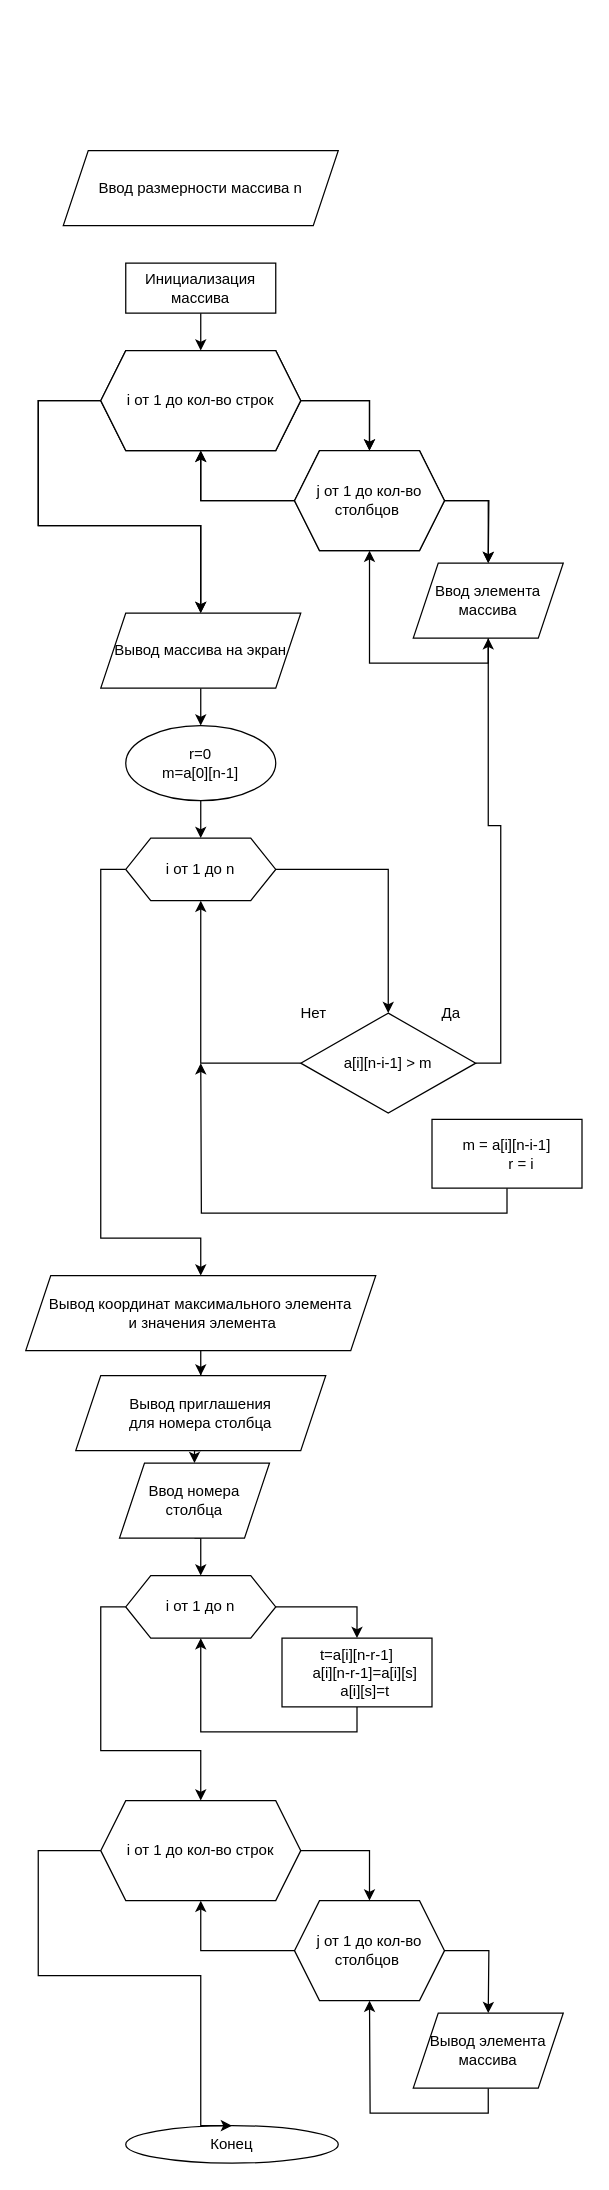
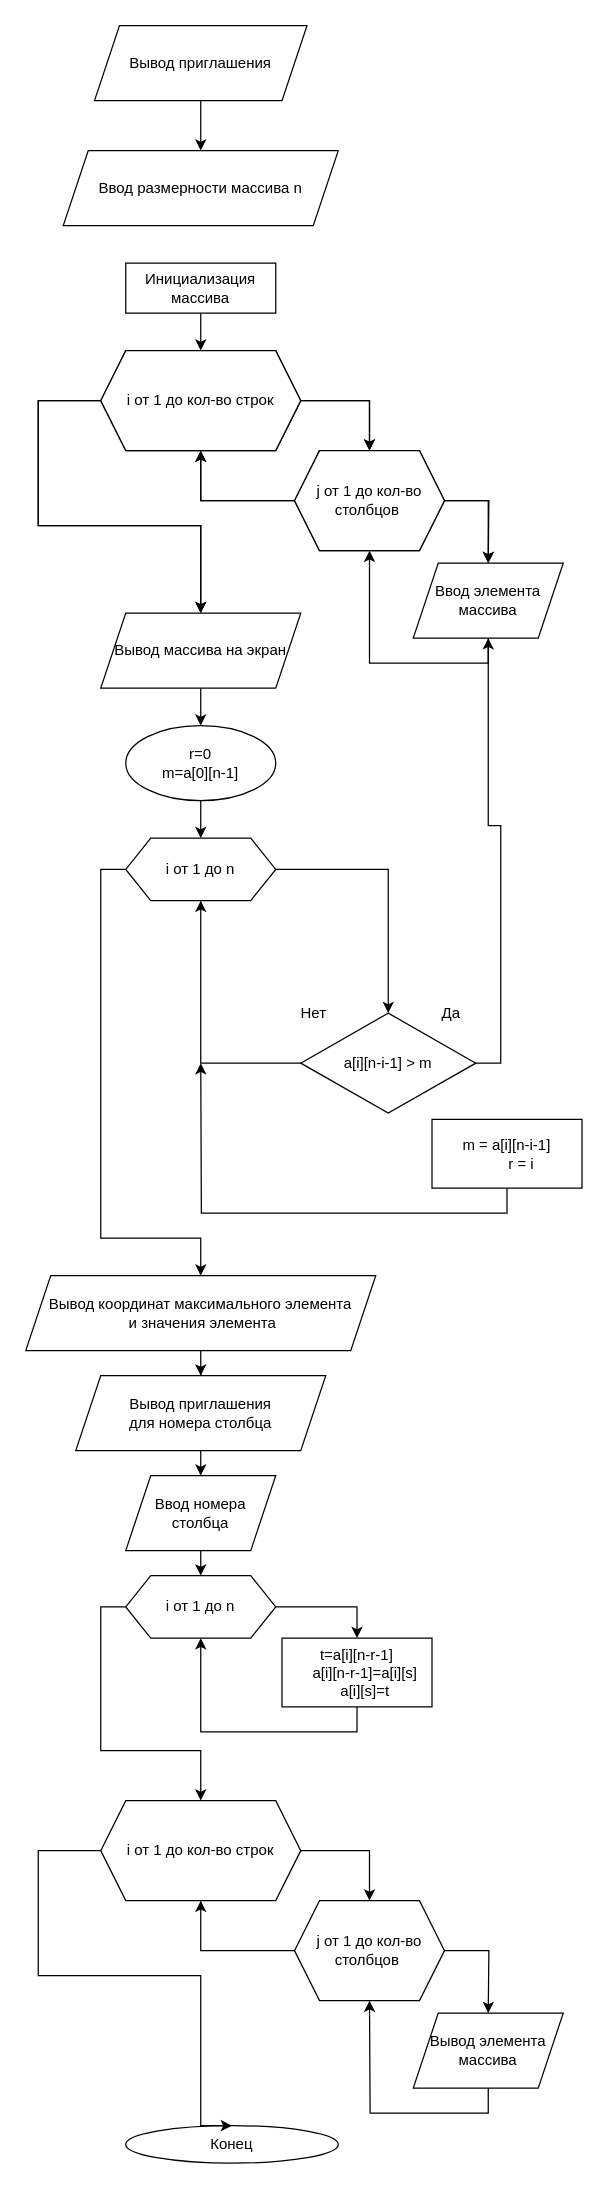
node "Вывод приглашения": added
edge "Вывод приглашения" -> "Ввод размерности массива n": added
node "Ввод номера столбца": moved (194, 1501) -> (201, 1513)
